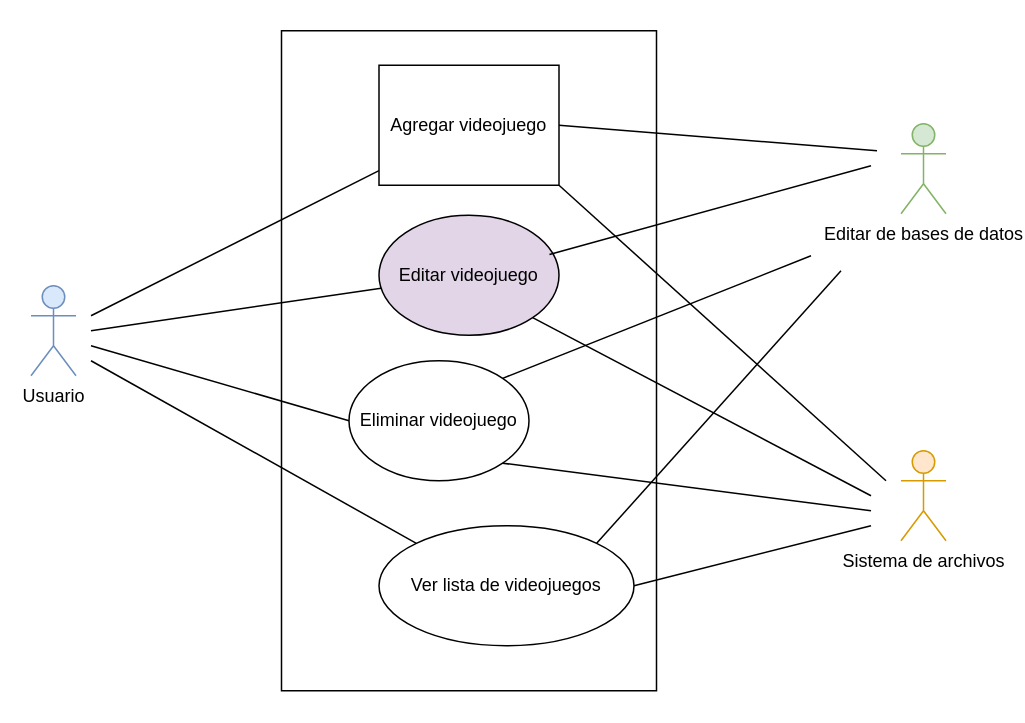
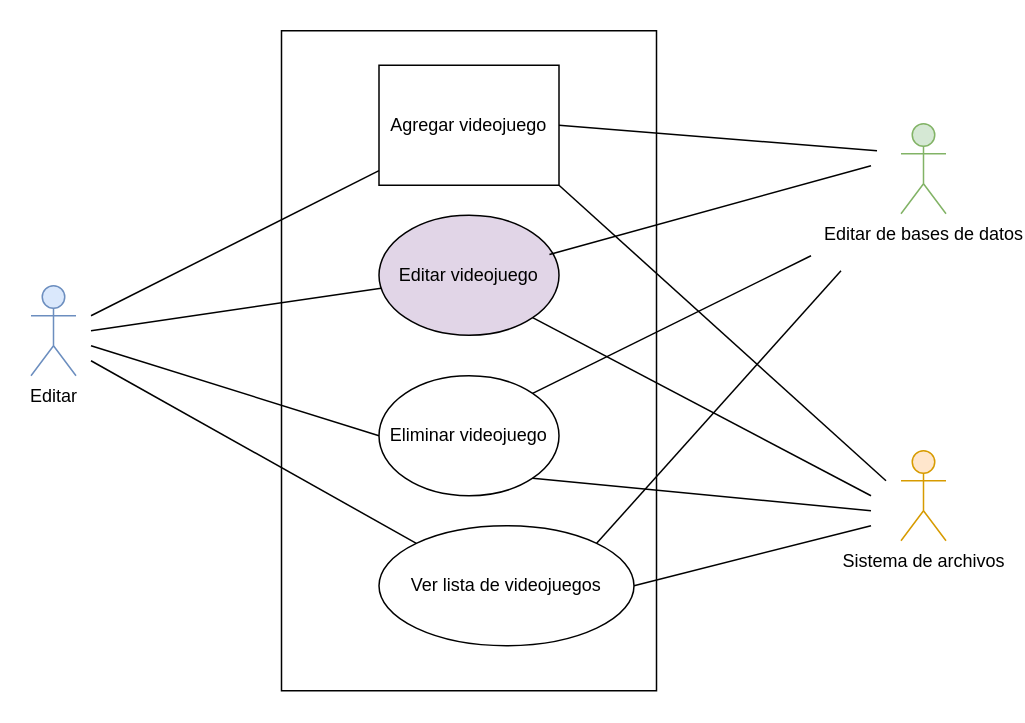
node "Usuario": label "Usuario" -> "Editar"
node "Eliminar videojuego": moved (439, 421) -> (469, 436)
